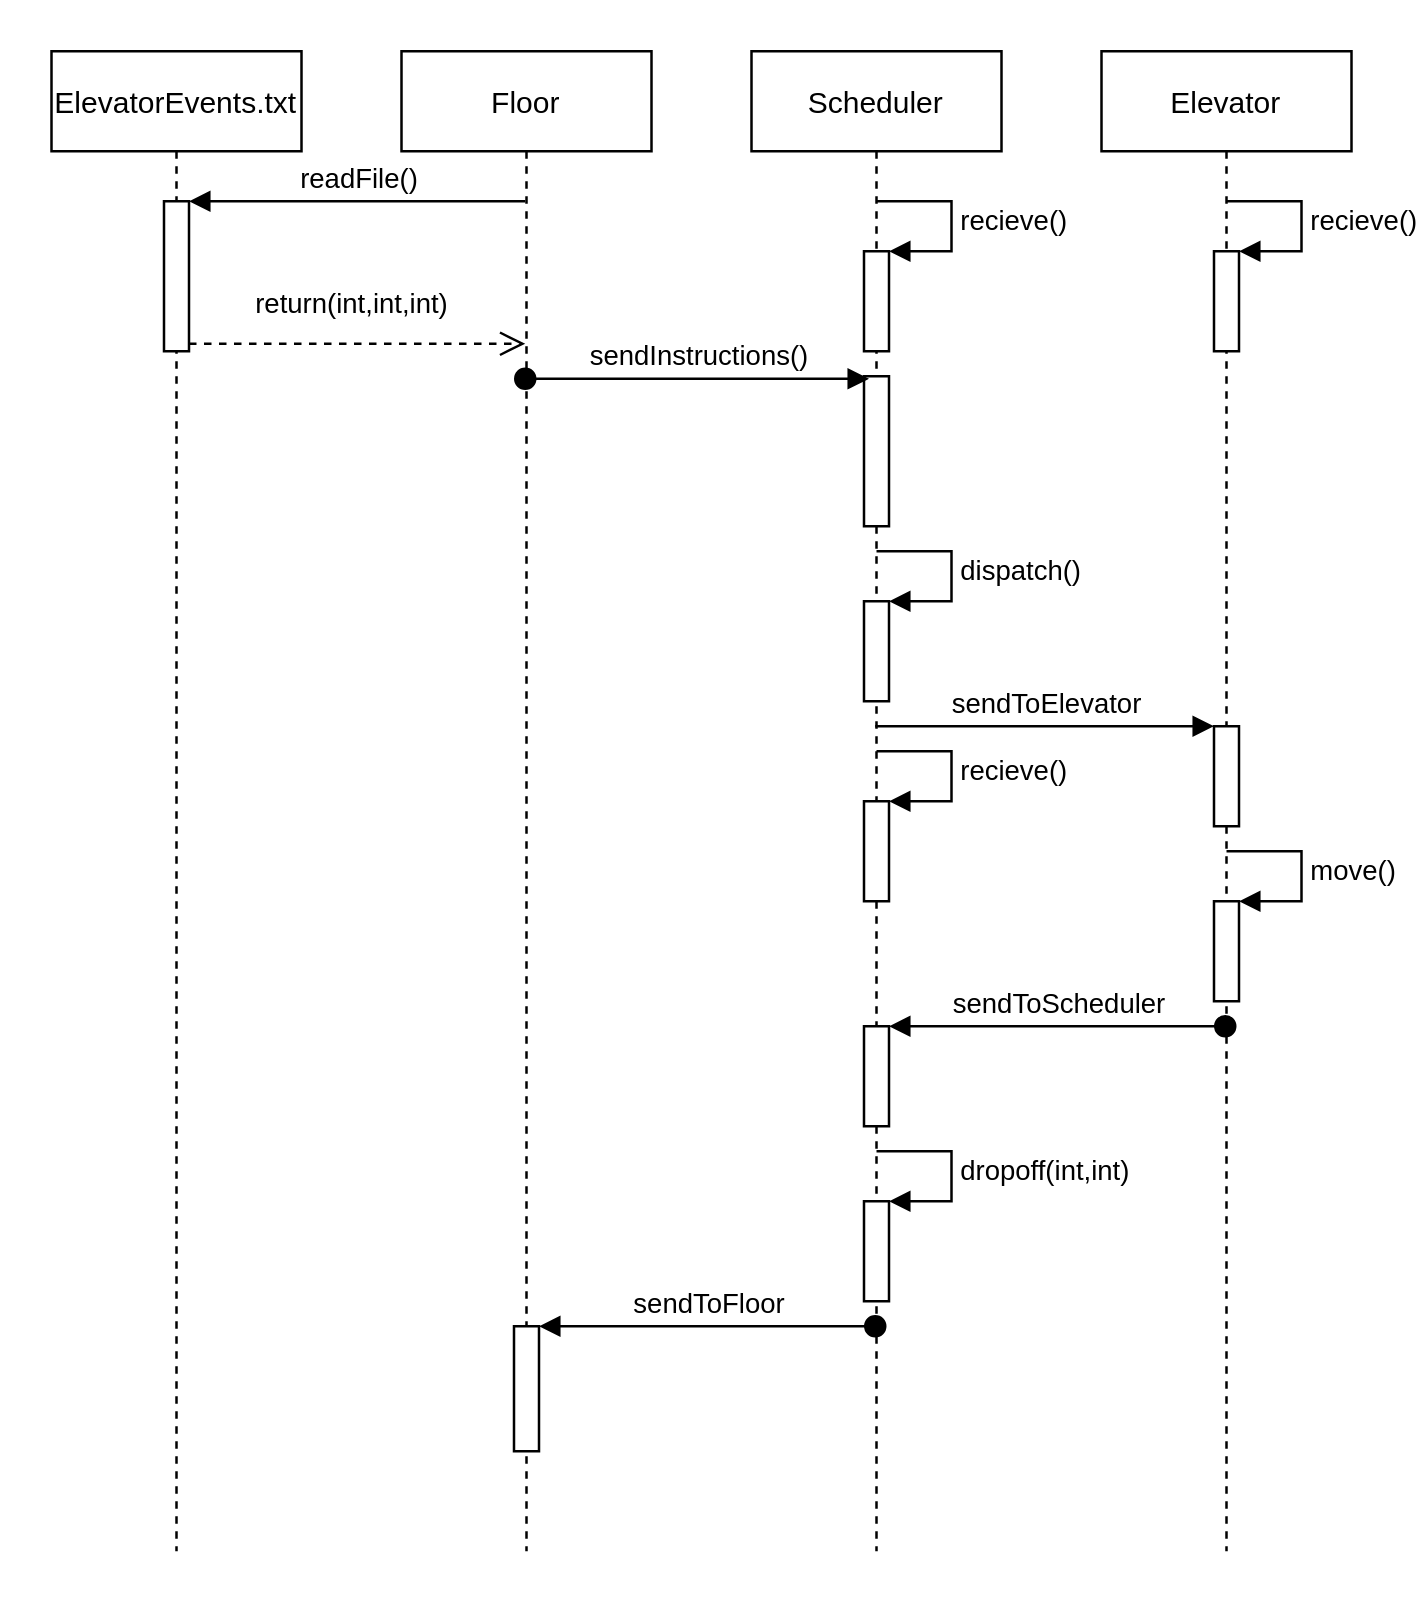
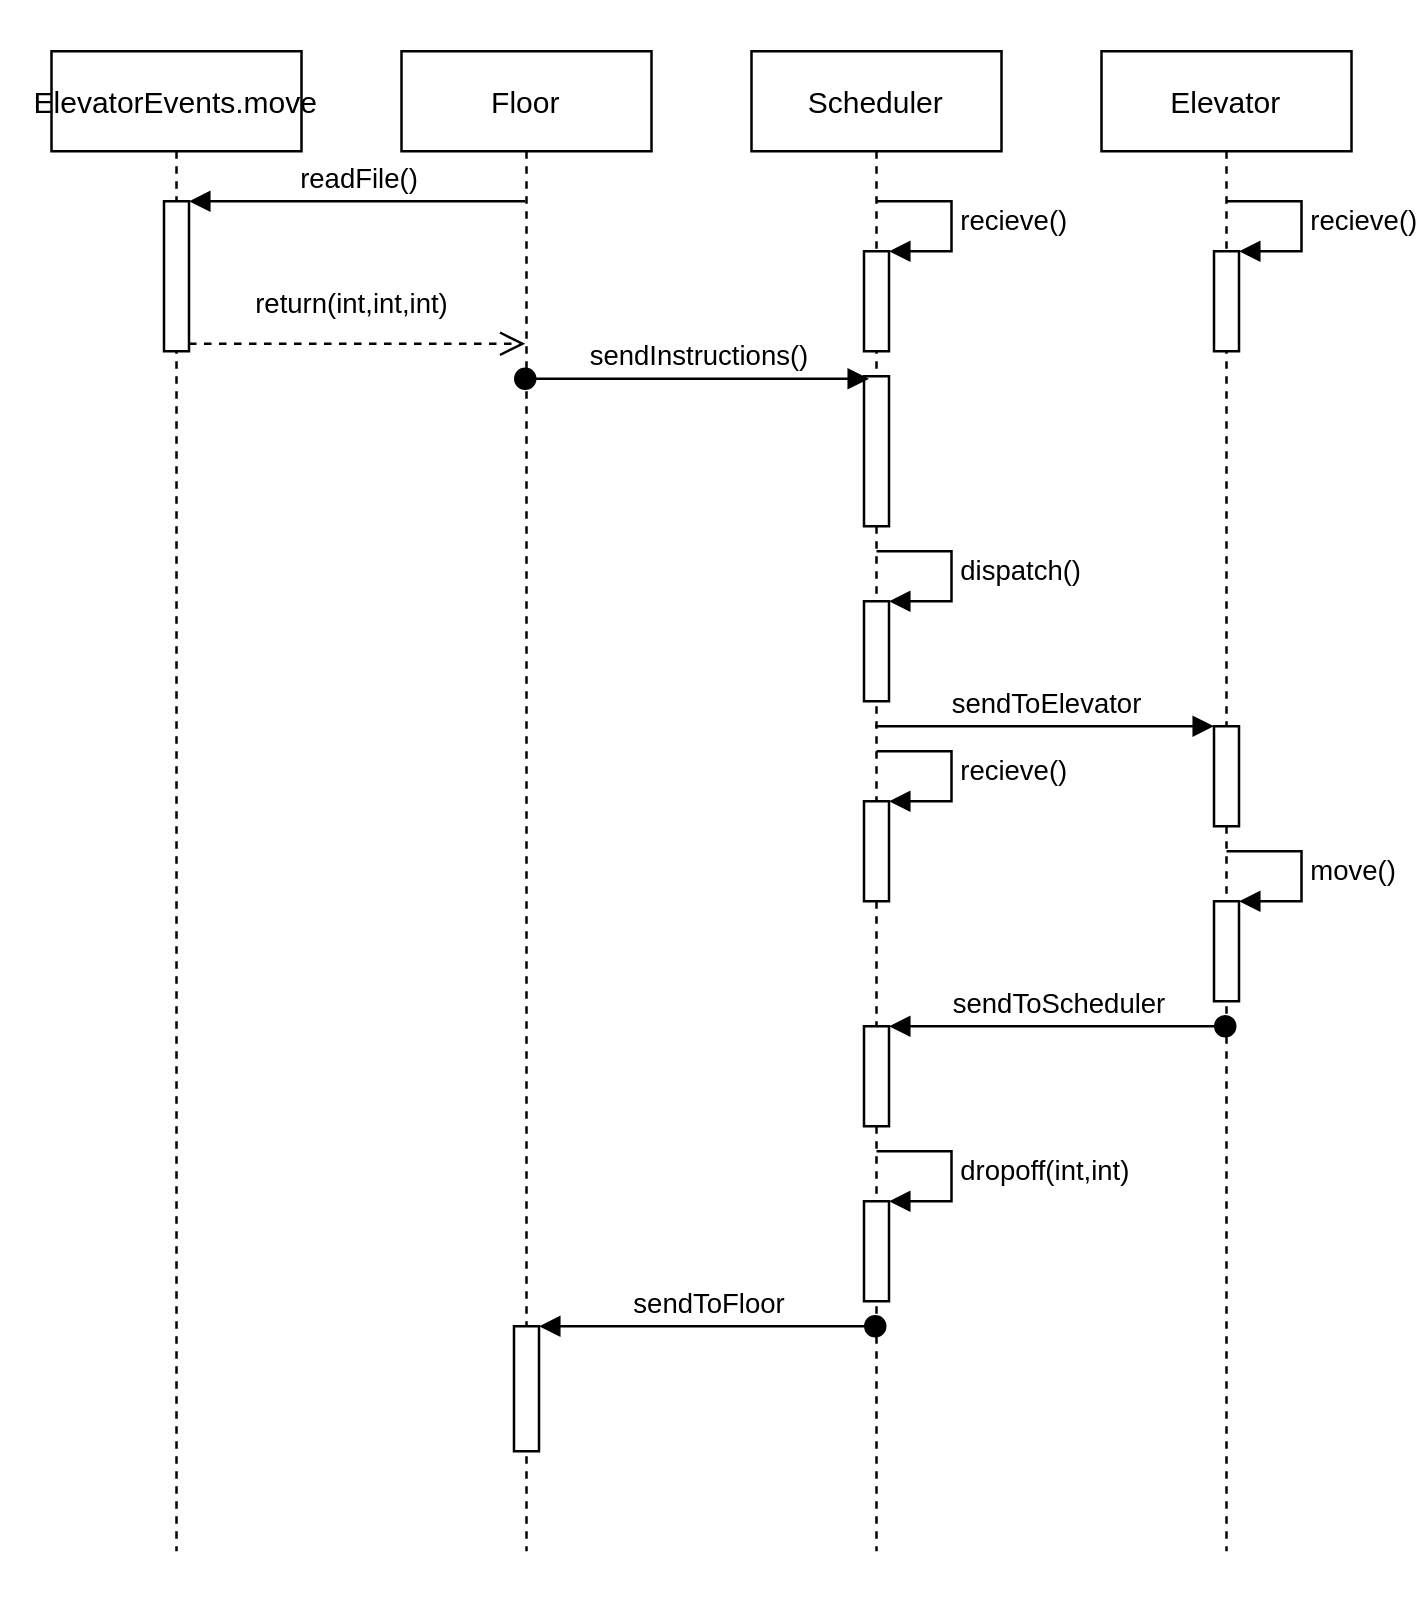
node "ElevatorEvents.txt": label "ElevatorEvents.txt" -> "ElevatorEvents.move"
